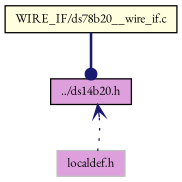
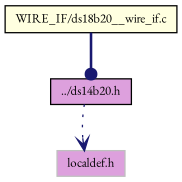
node "WIRE_IF/ds78b20__wire_if.c": label "WIRE_IF/ds78b20__wire_if.c" -> "WIRE_IF/ds18b20__wire_if.c"
edge "localdef.h" -> "../ds14b20.h": reversed
